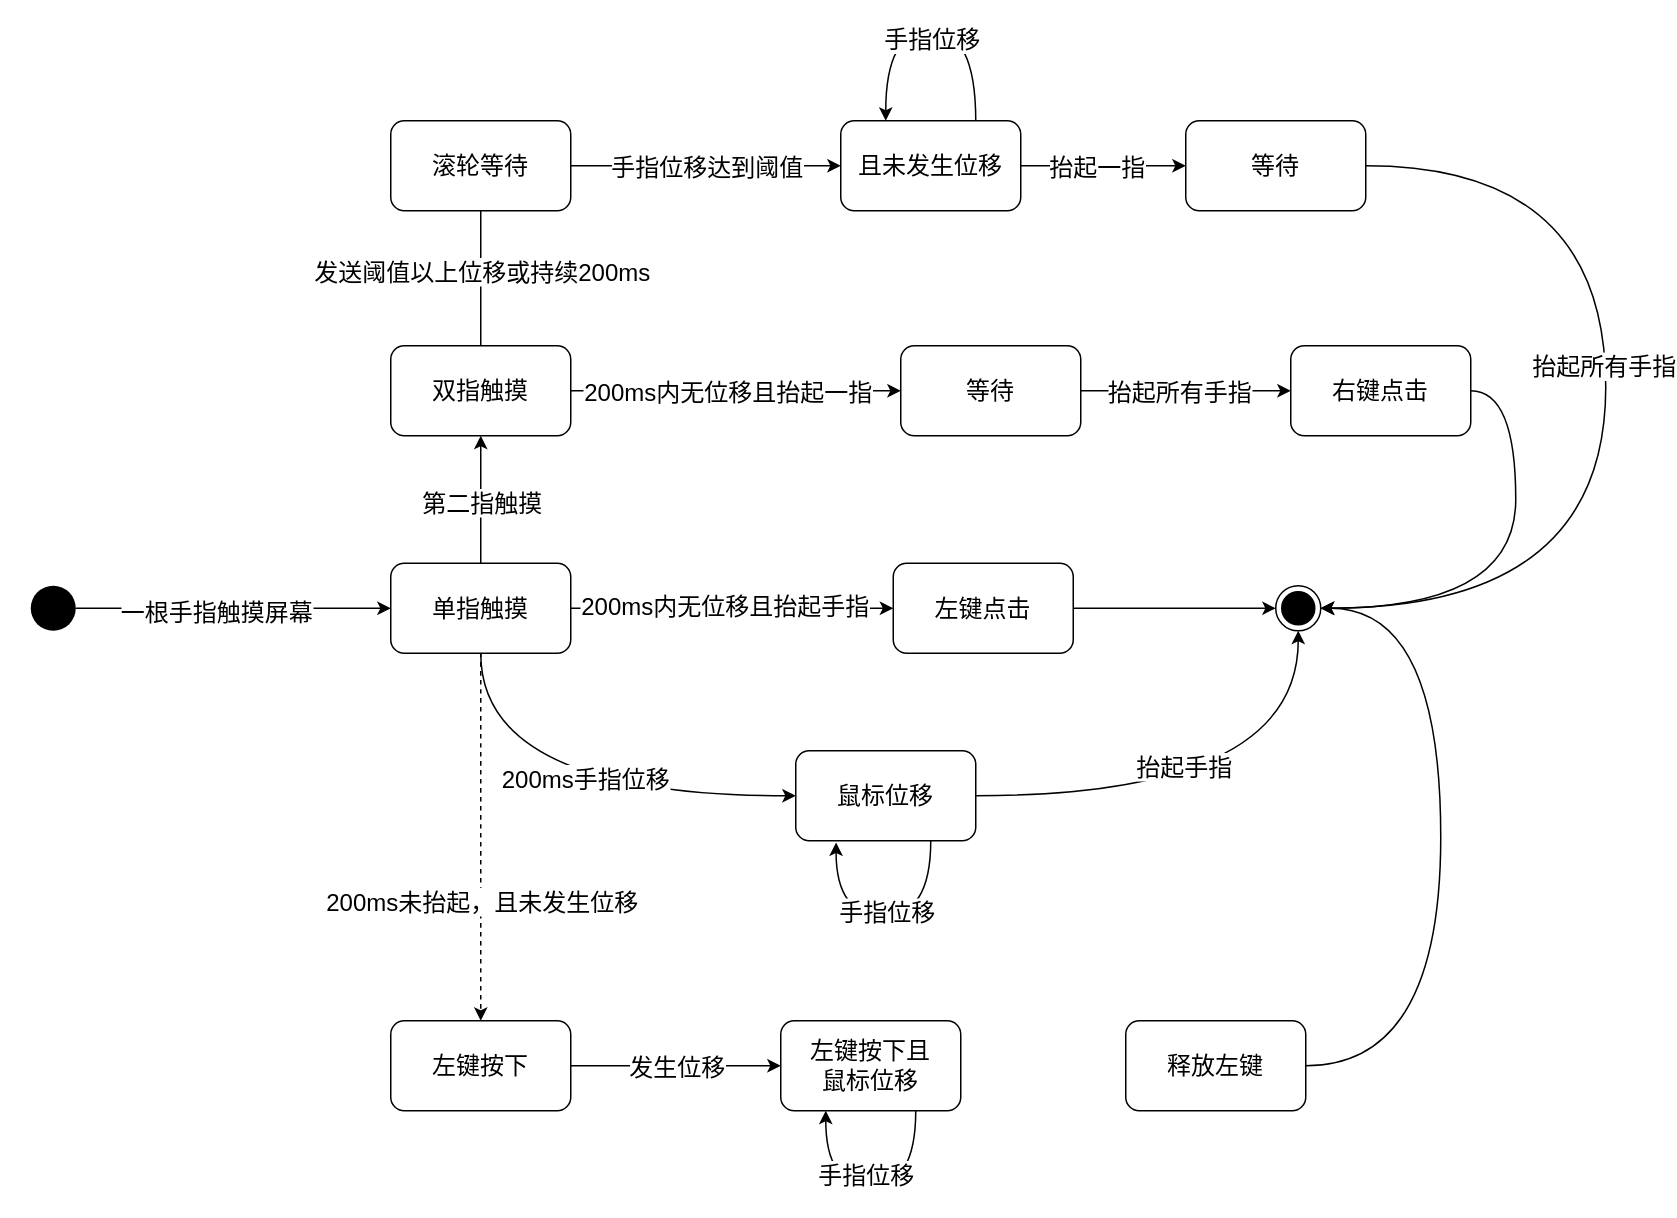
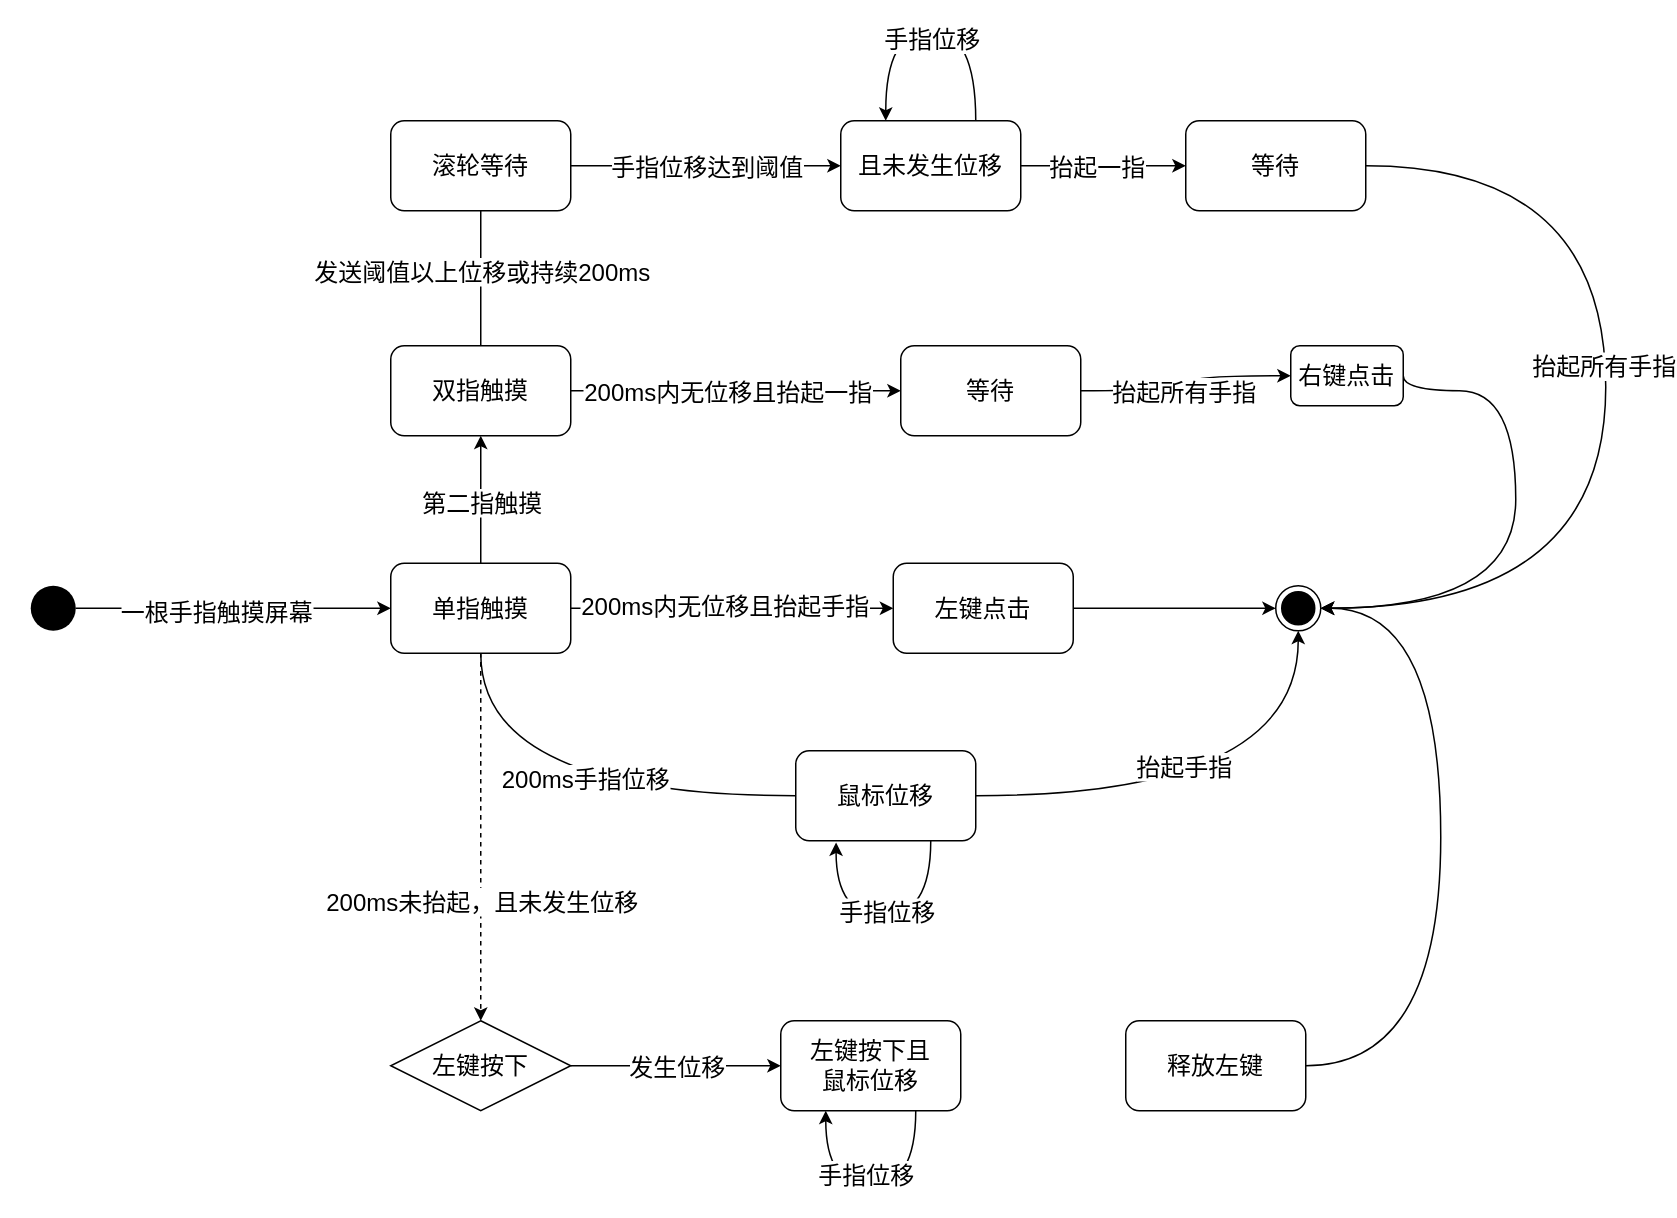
node "右键点击": size 180x90 -> 113x60
edge "单指触摸" -> "鼠标位移": arrowhead classic -> none
node "左键按下": shape rounded rectangle -> diamond
